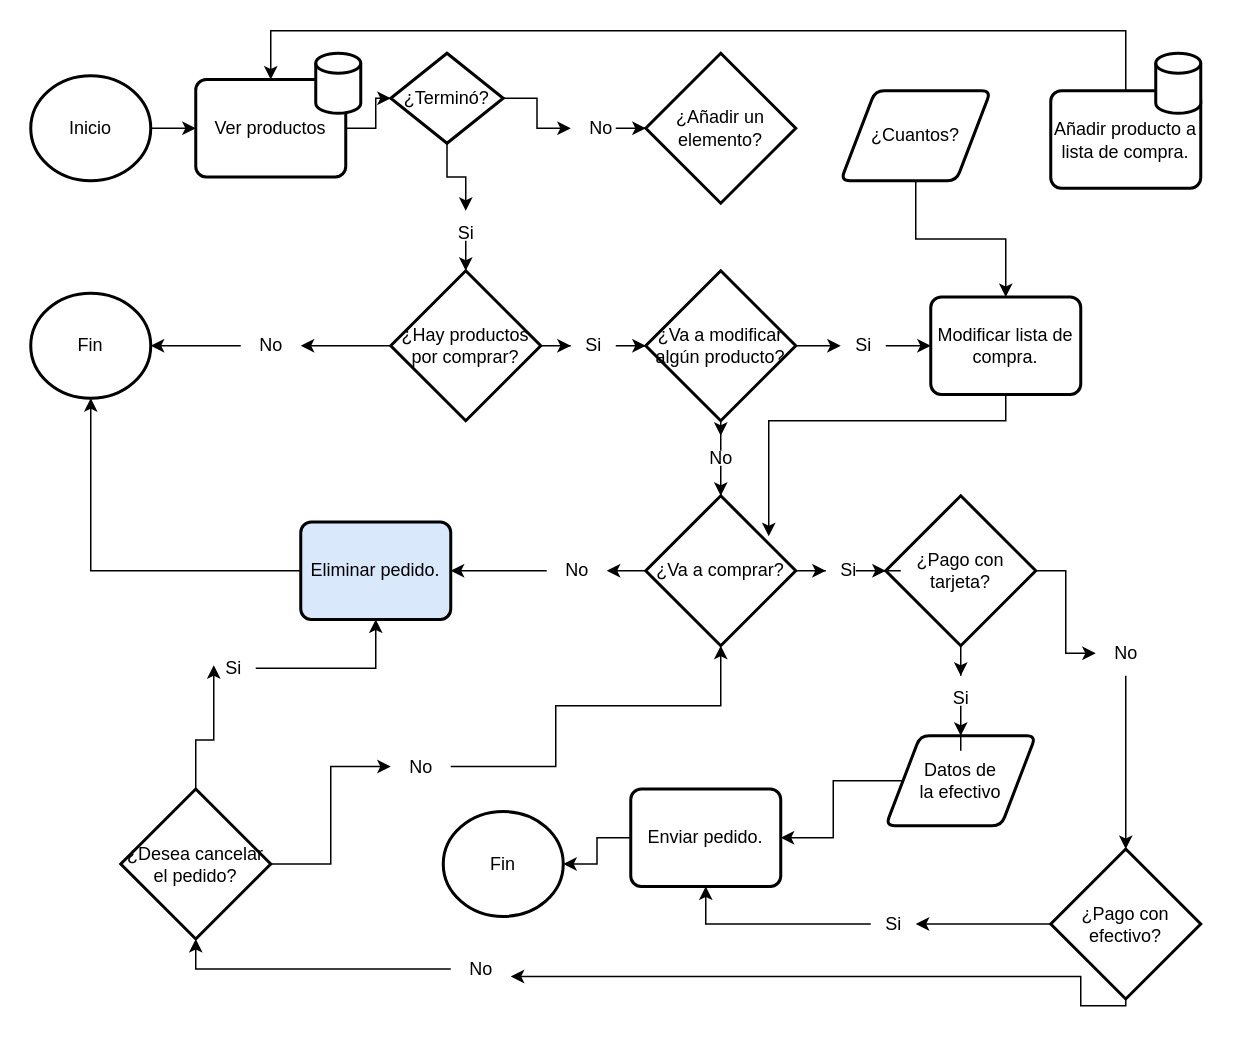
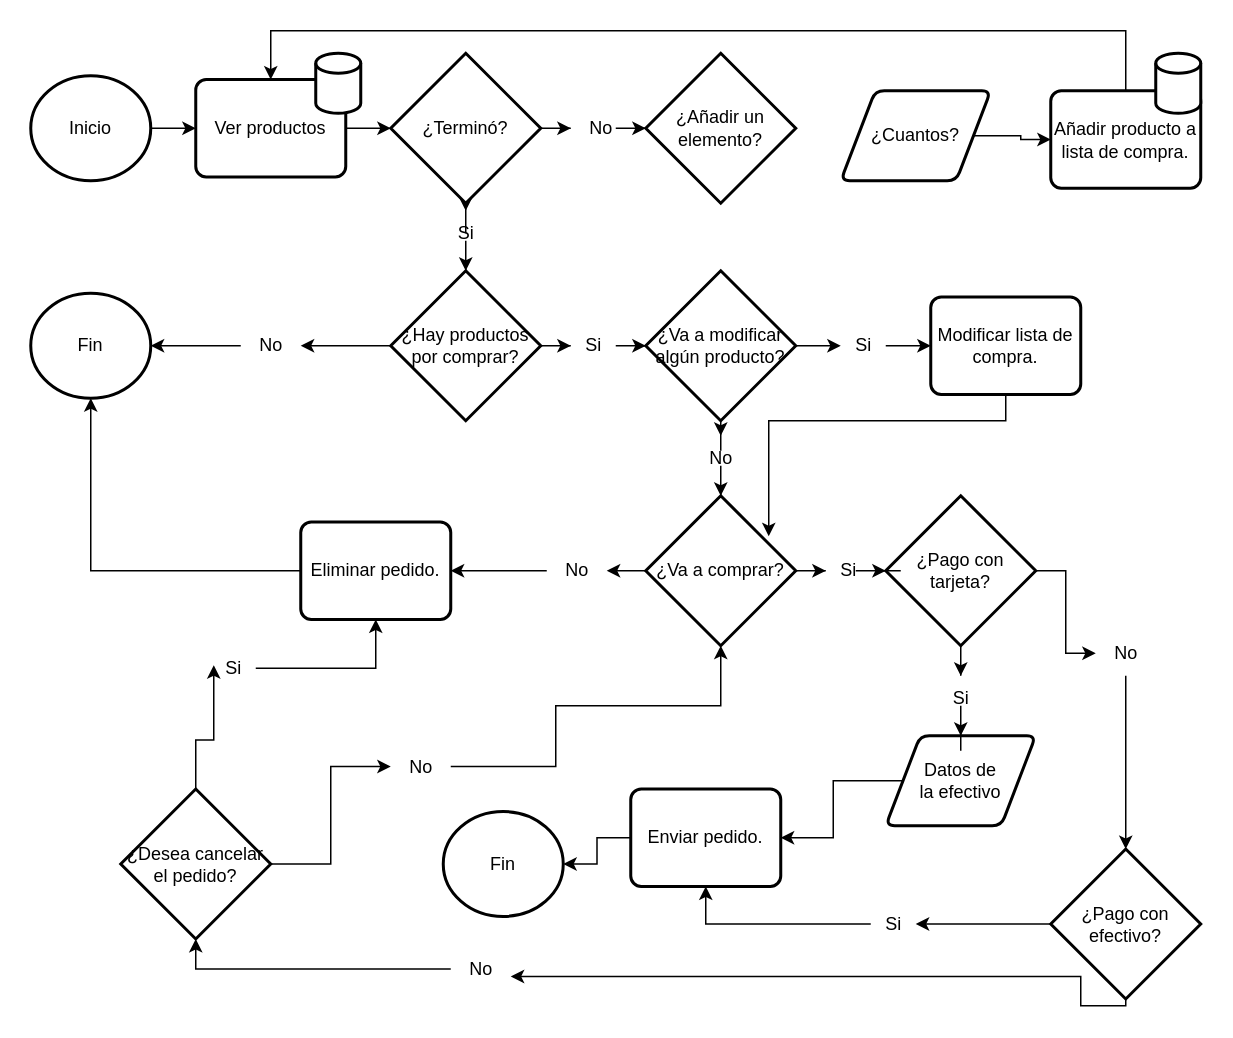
node "¿Terminó?": size 113x90 -> 150x150
edge "¿Cuantos?" -> "Modificar lista de compra.": now "¿Cuantos?" -> "Añadir producto a lista de compra."
node "Eliminar pedido.": fillcolor #dae8fc -> #ffffff
